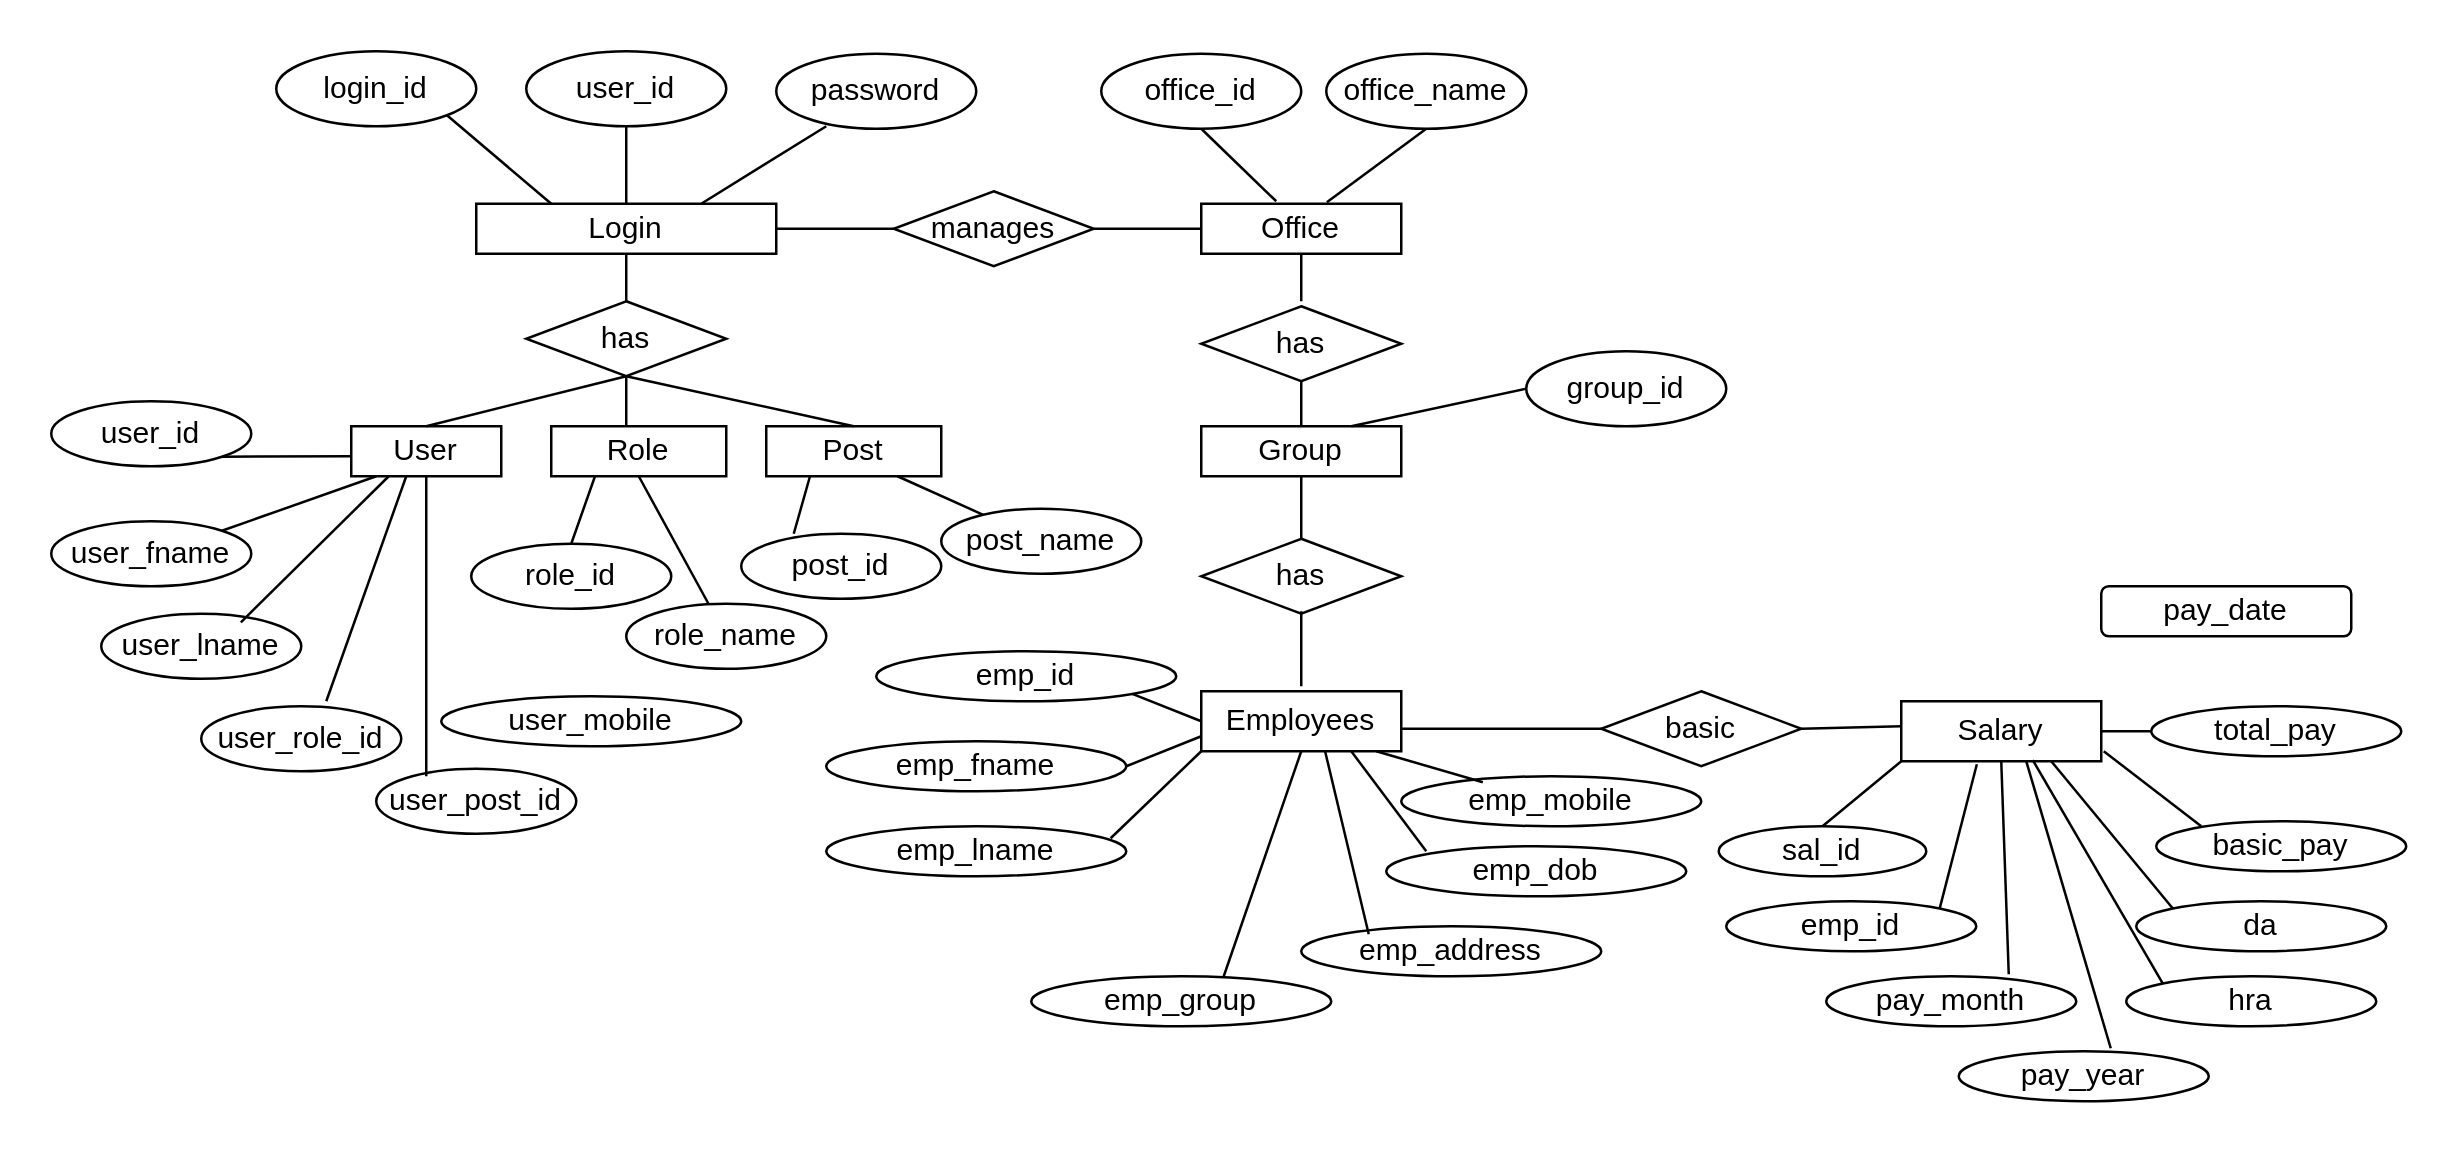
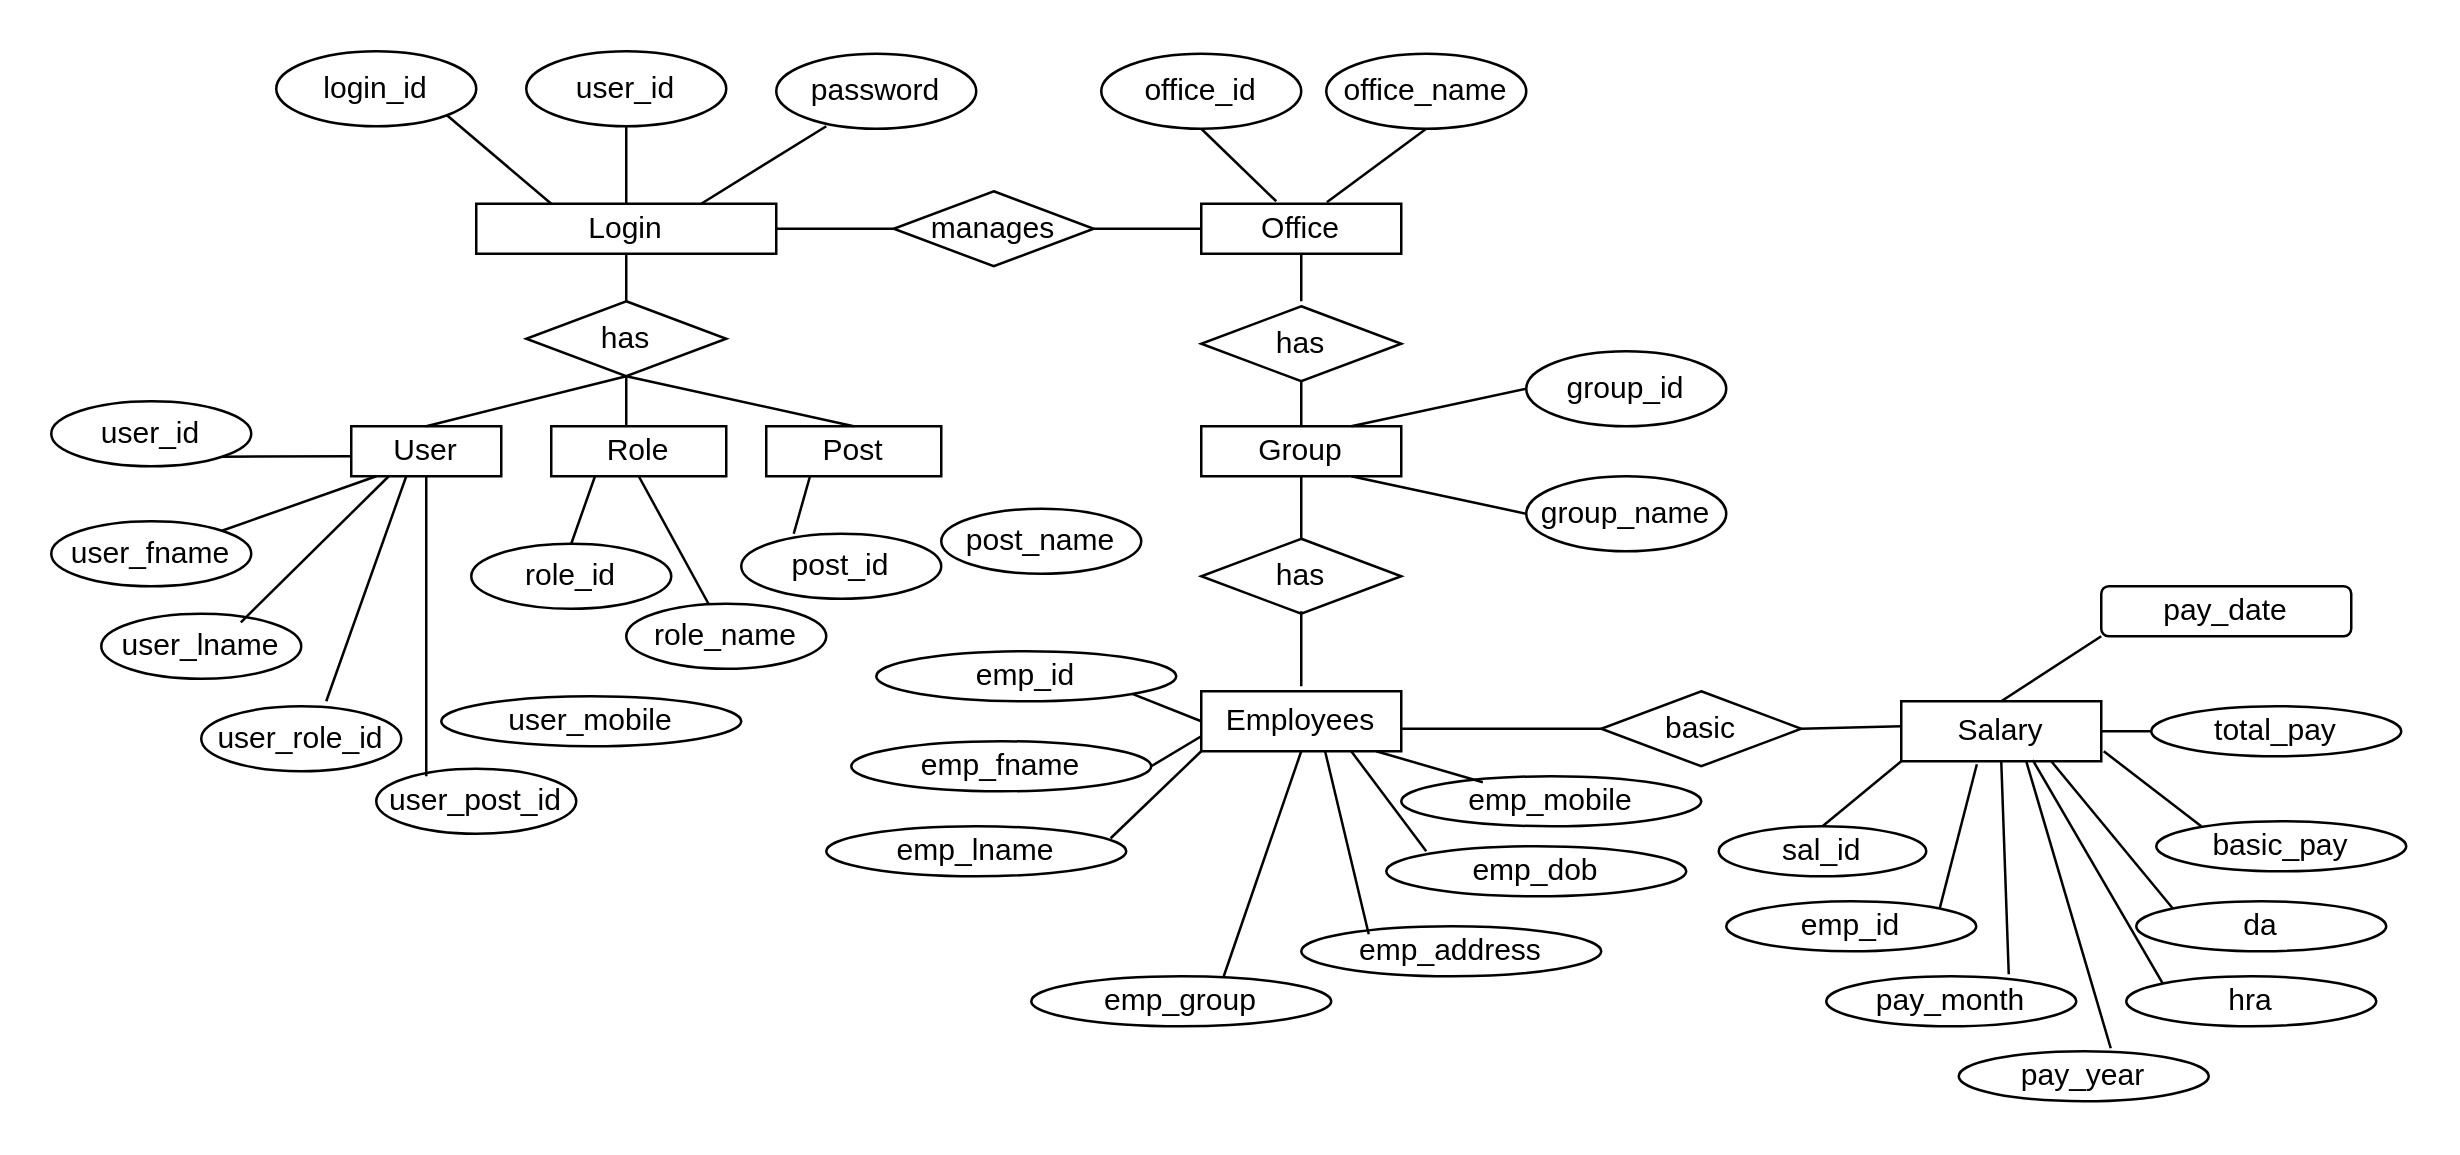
edge "Group" -- "group_name": added
edge "Post" -- "post_name": removed
node "group_name": added
edge "pay_date" -- "Salary": added
node "emp_fname": moved (976, 766) -> (1001, 766)
